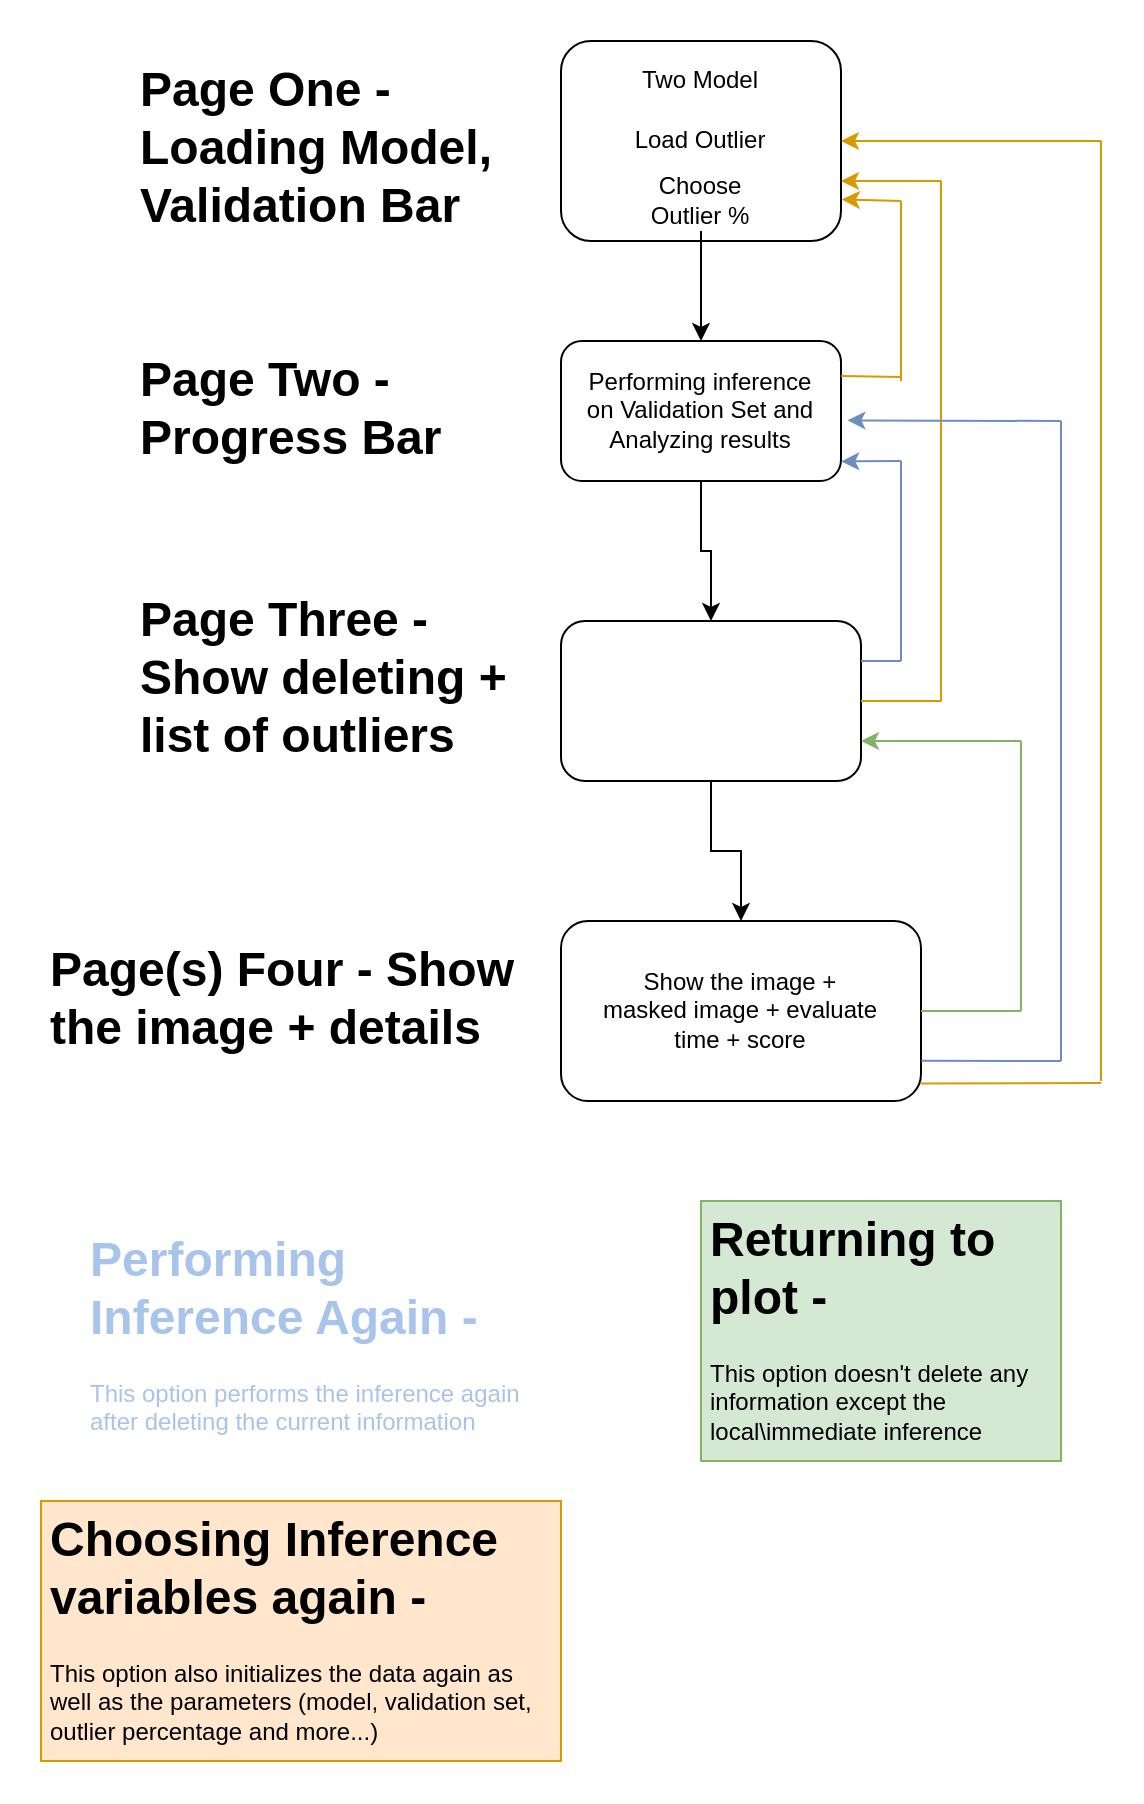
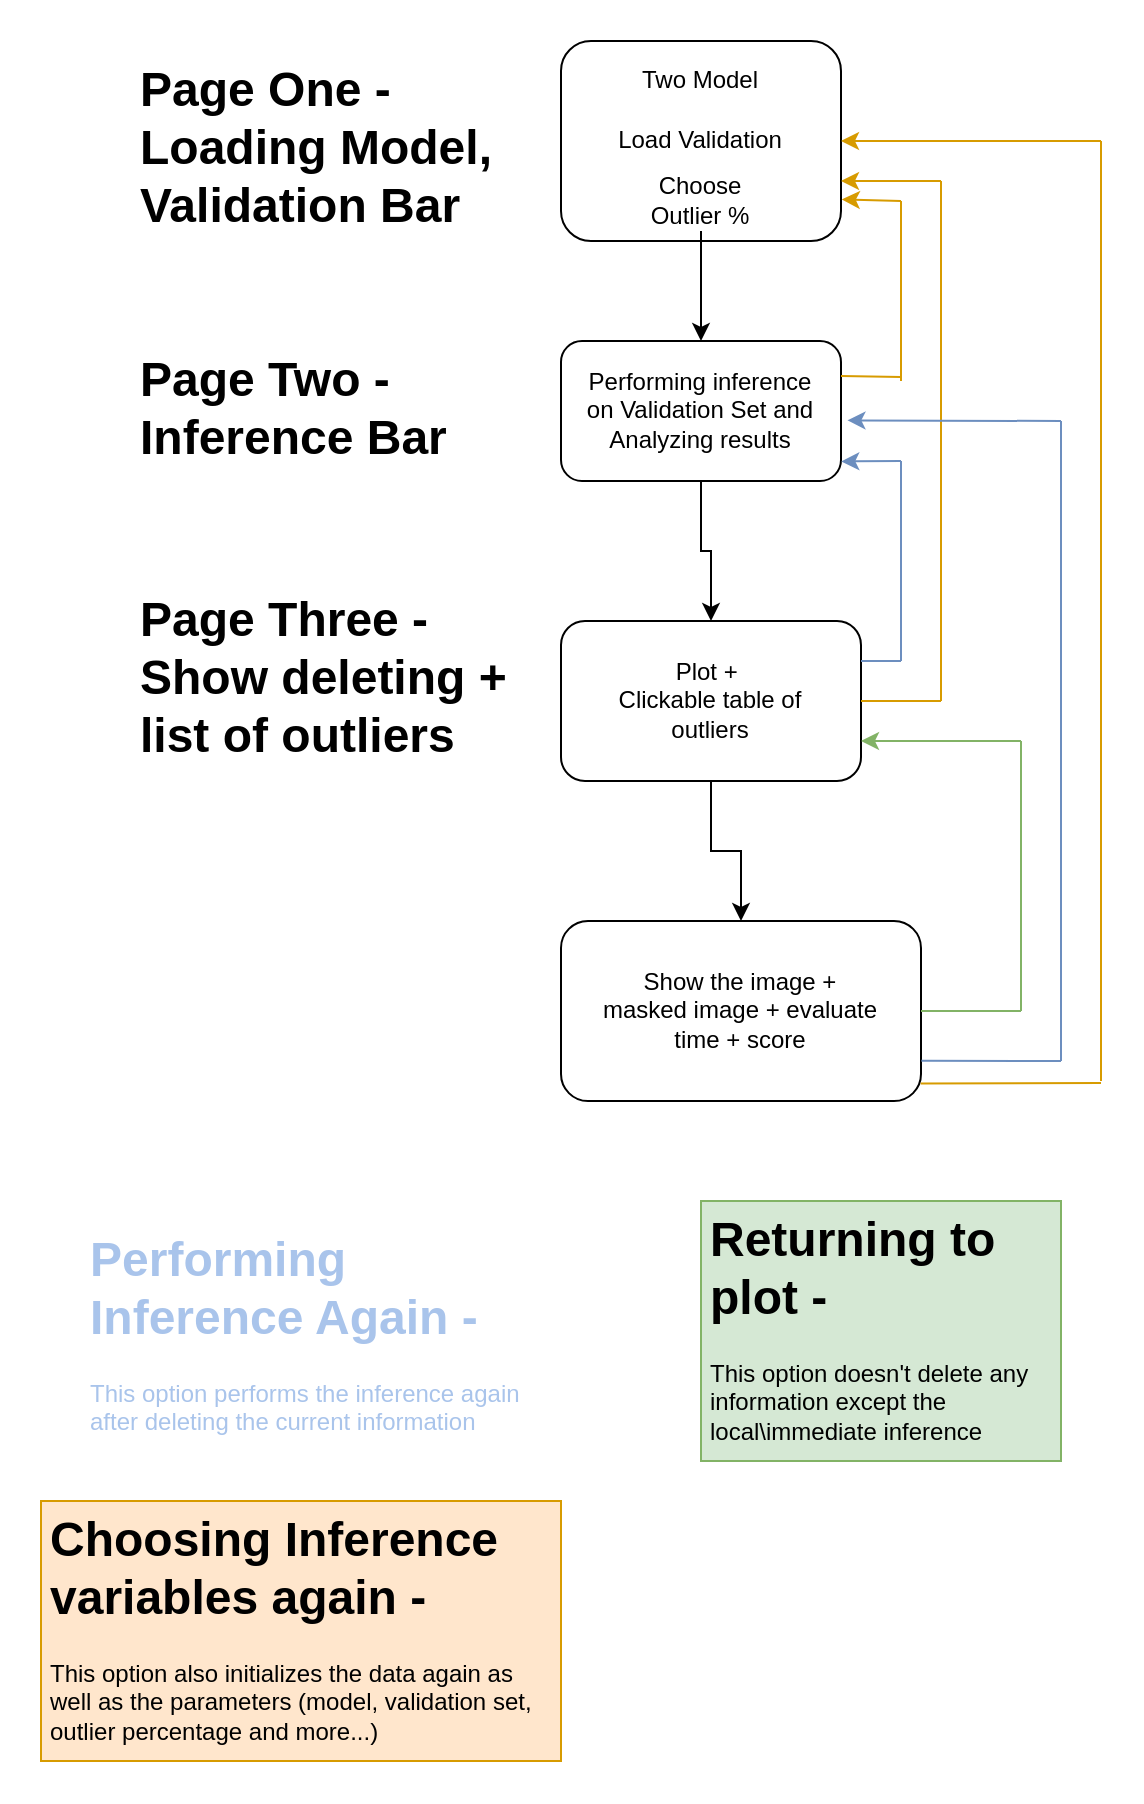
node "Load Outlier": label "Load Outlier" -> "Load Validation"
node "Page Two - Progress Bar": label "Page Two - Progress Bar" -> "Page Two - Inference Bar"
node "Plot + Clickable table of outliers": added
node "Page(s) Four - Show the image + details": removed
